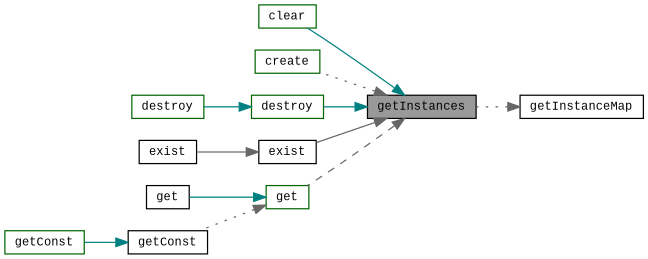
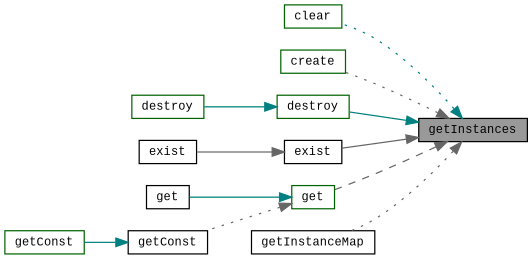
edge "clear" -> "getInstances": style solid -> dotted
edge "getInstances" -> "getInstanceMap": reversed
